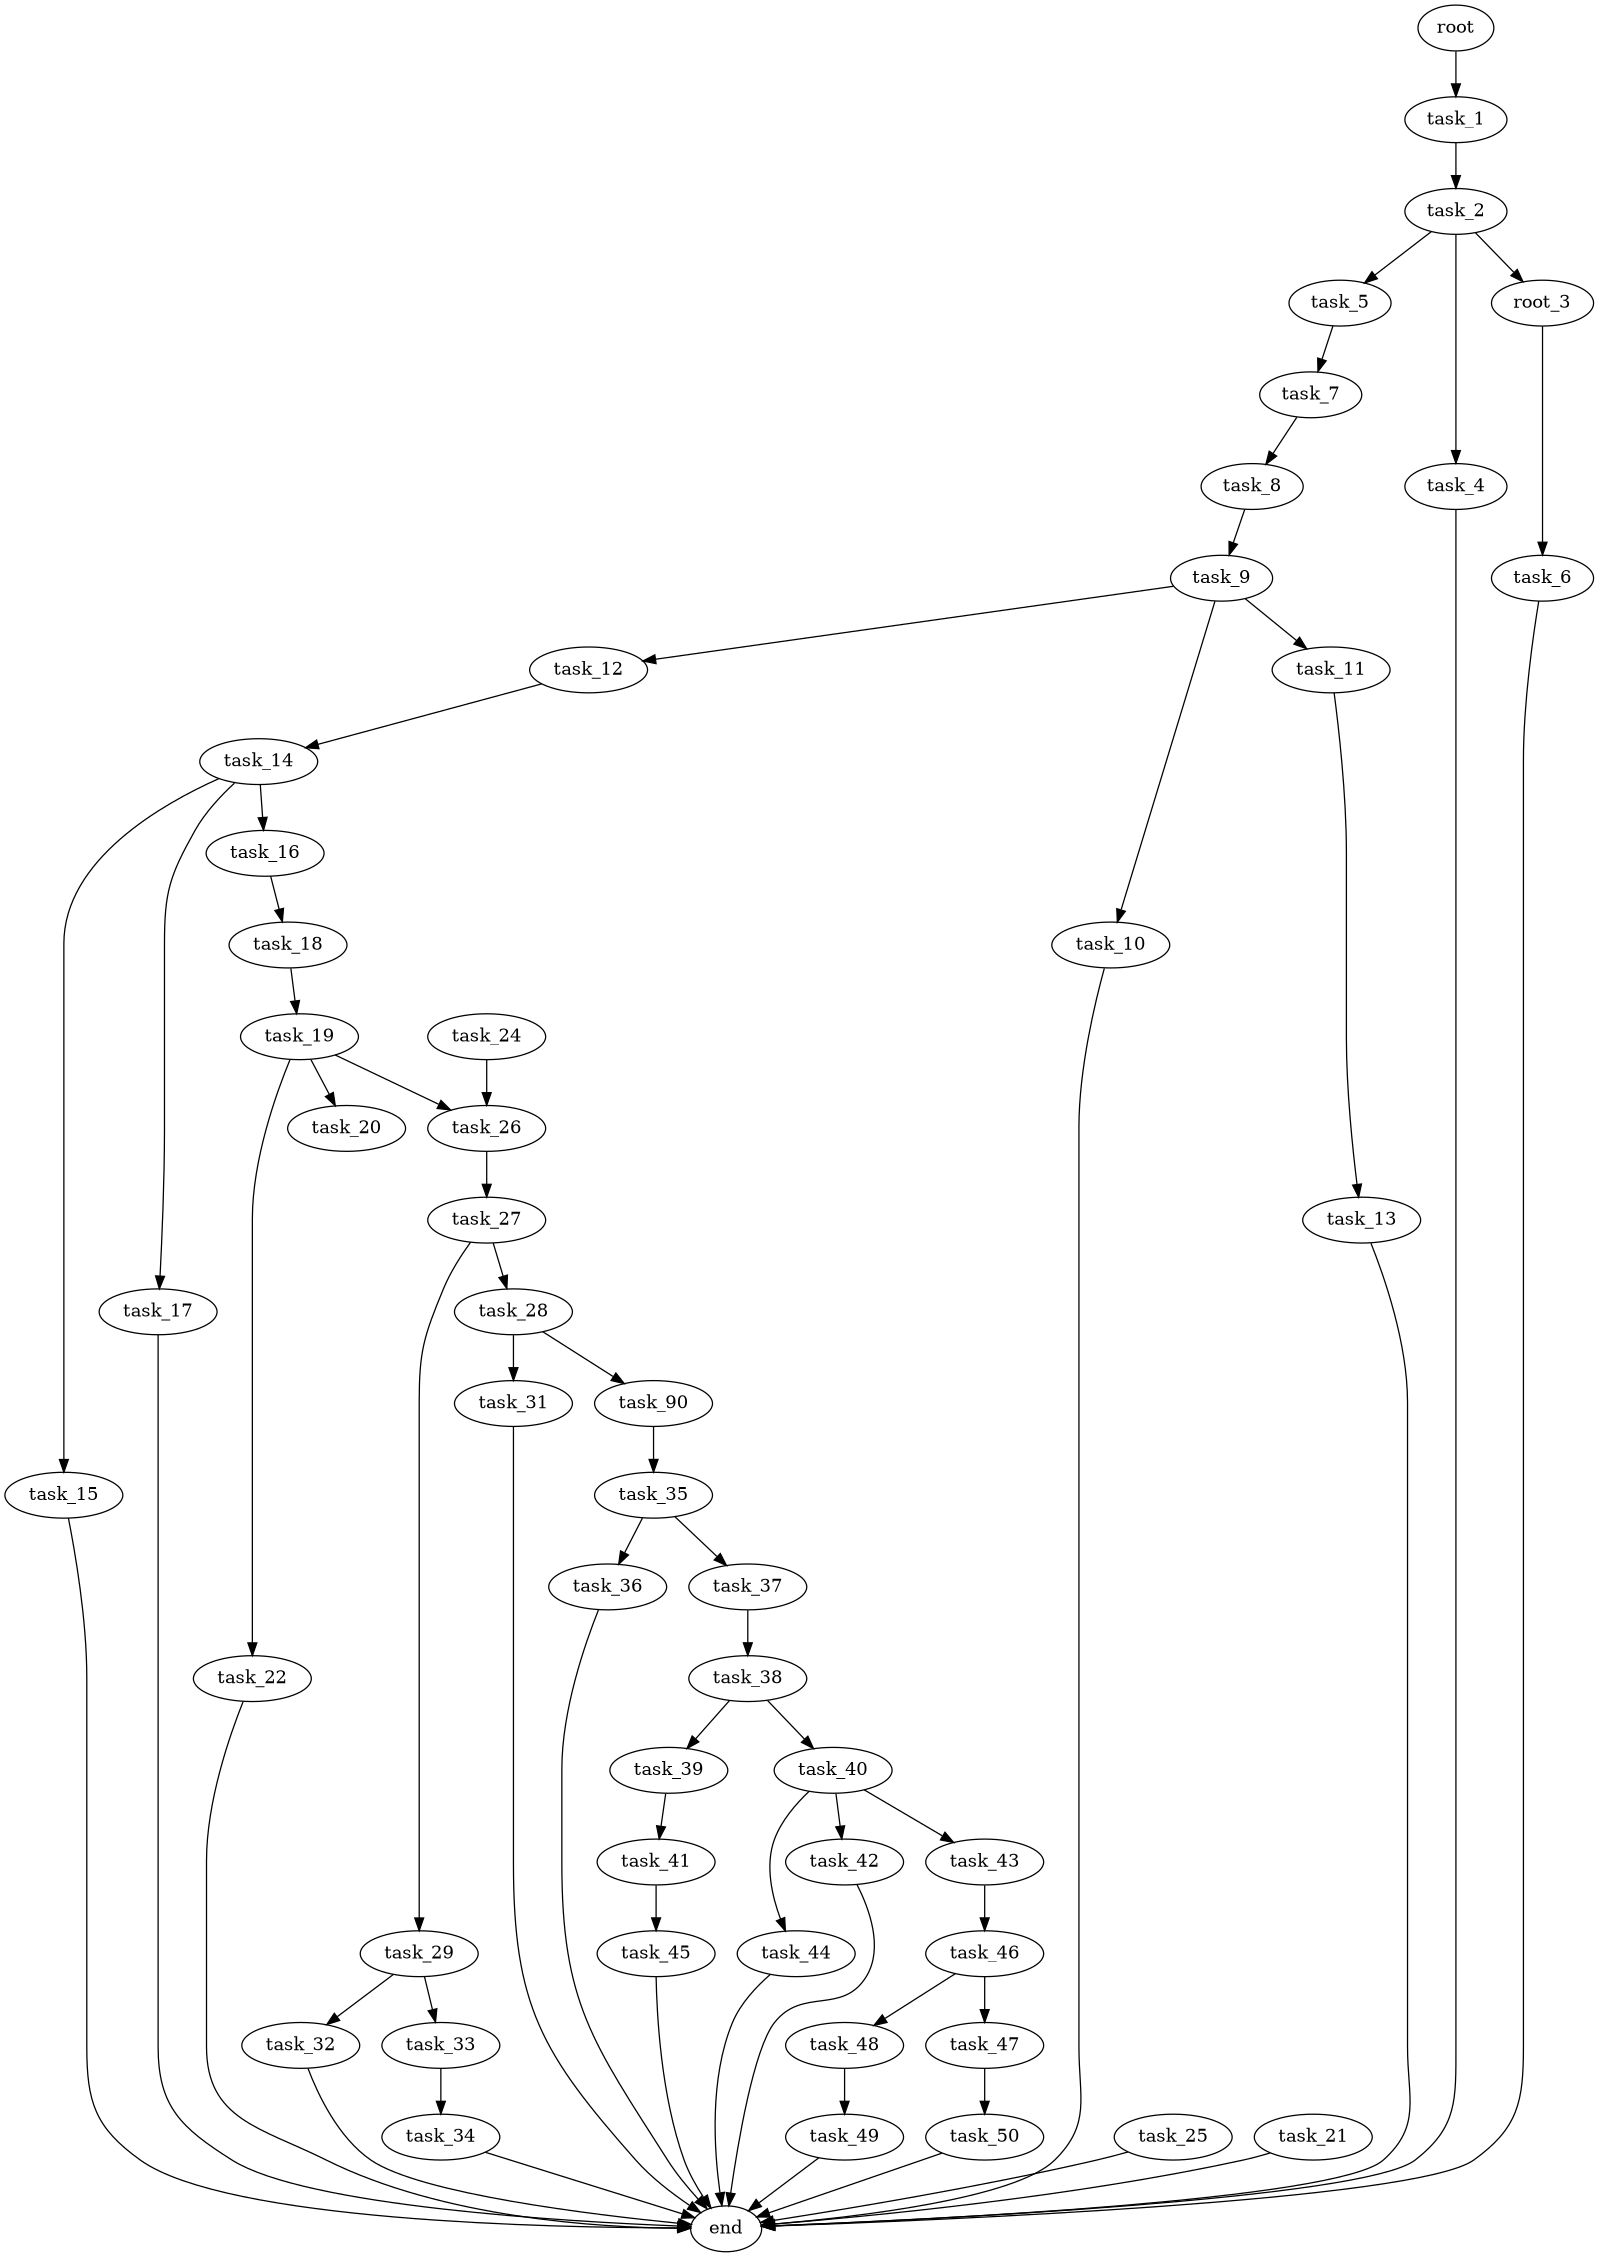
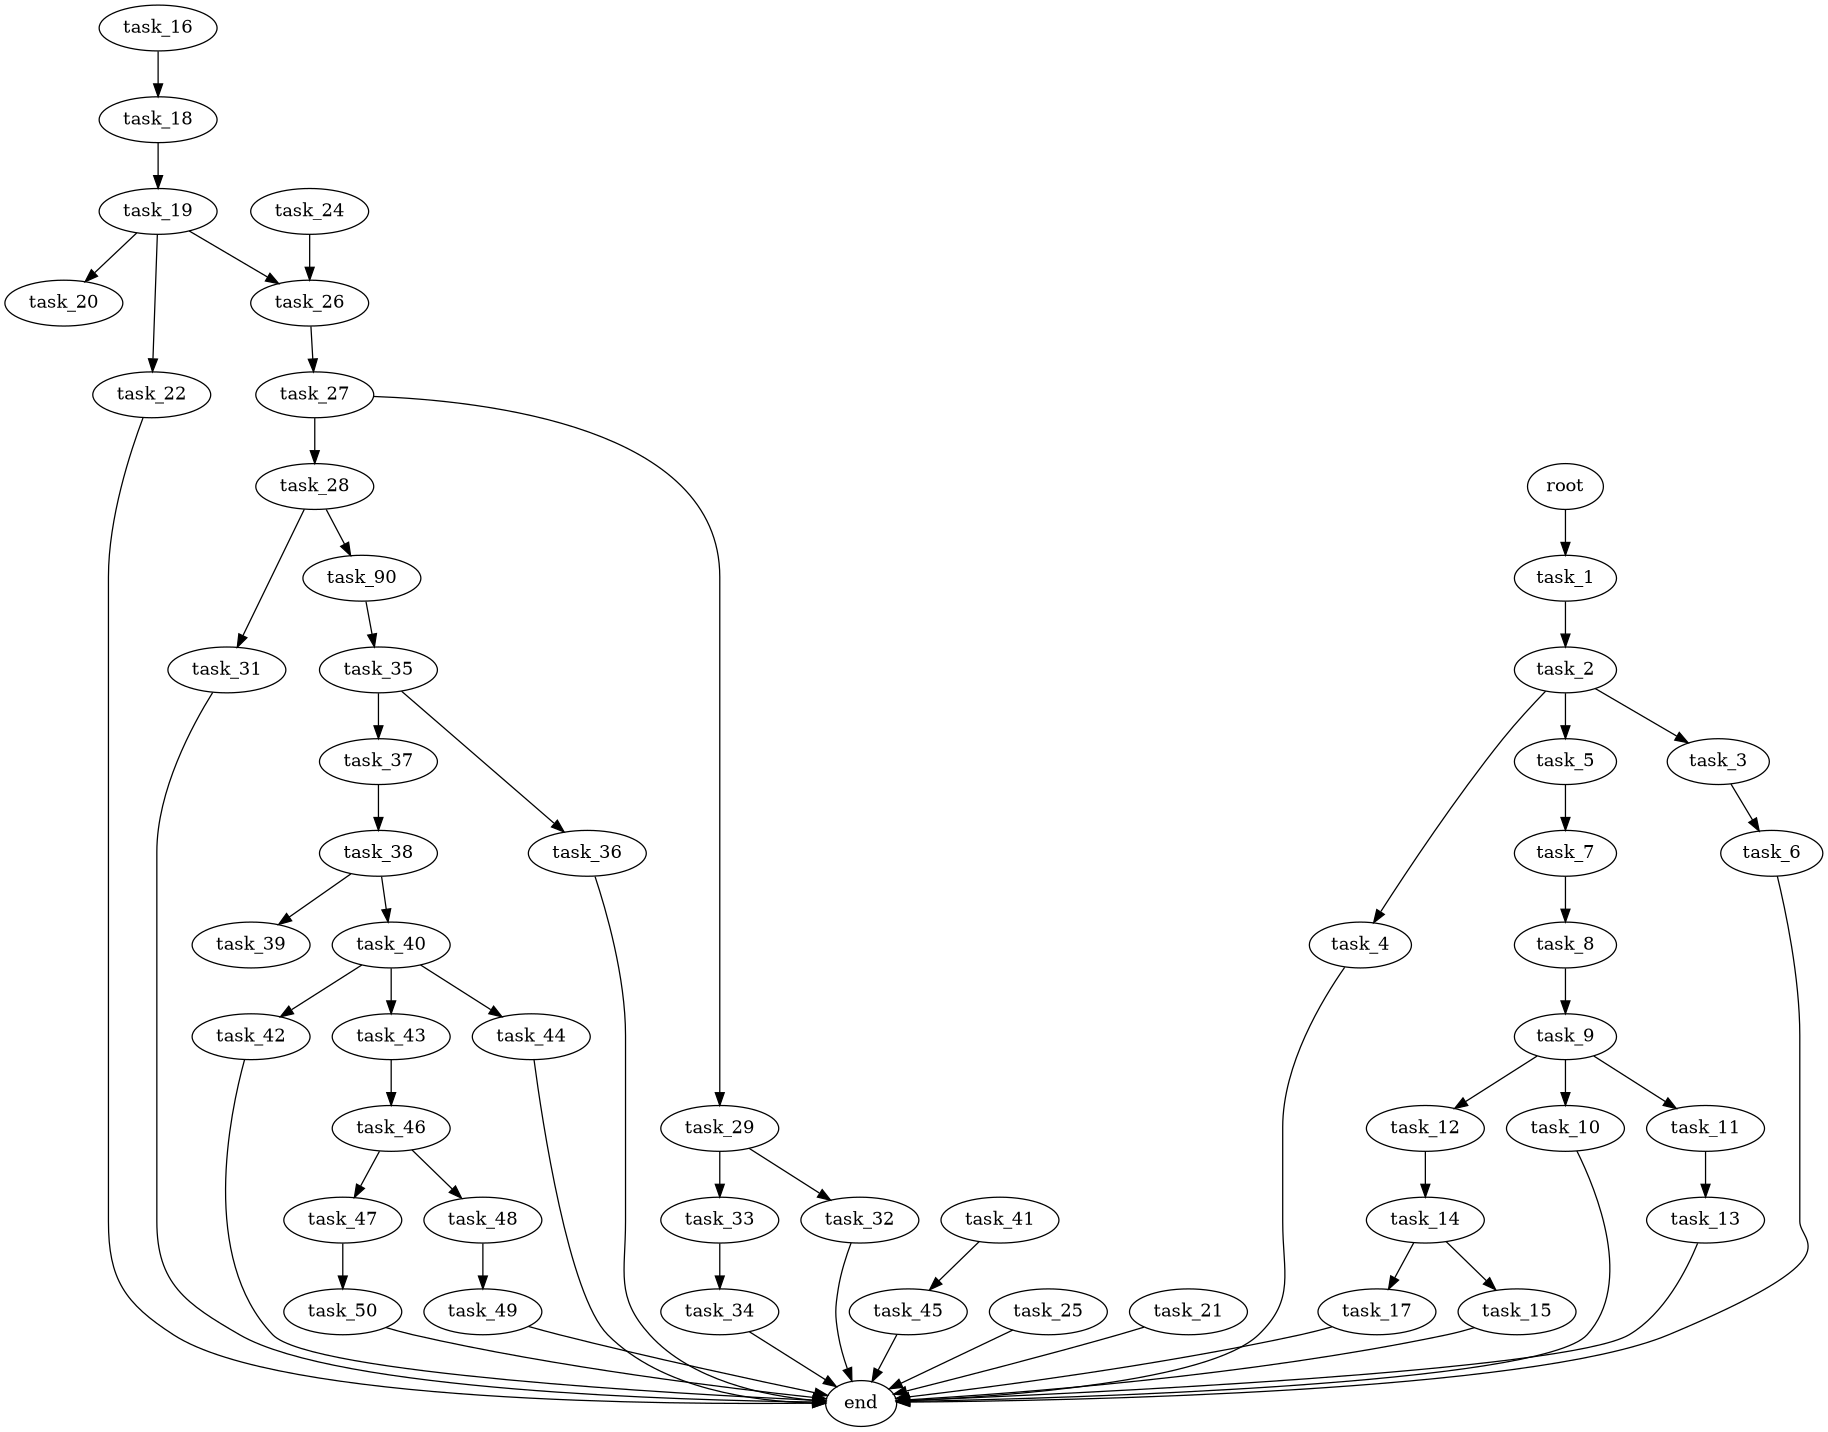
node "root_3": label "root_3" -> "task_3"
edge "task_14" -> "task_16": removed
edge "task_39" -> "task_41": removed
